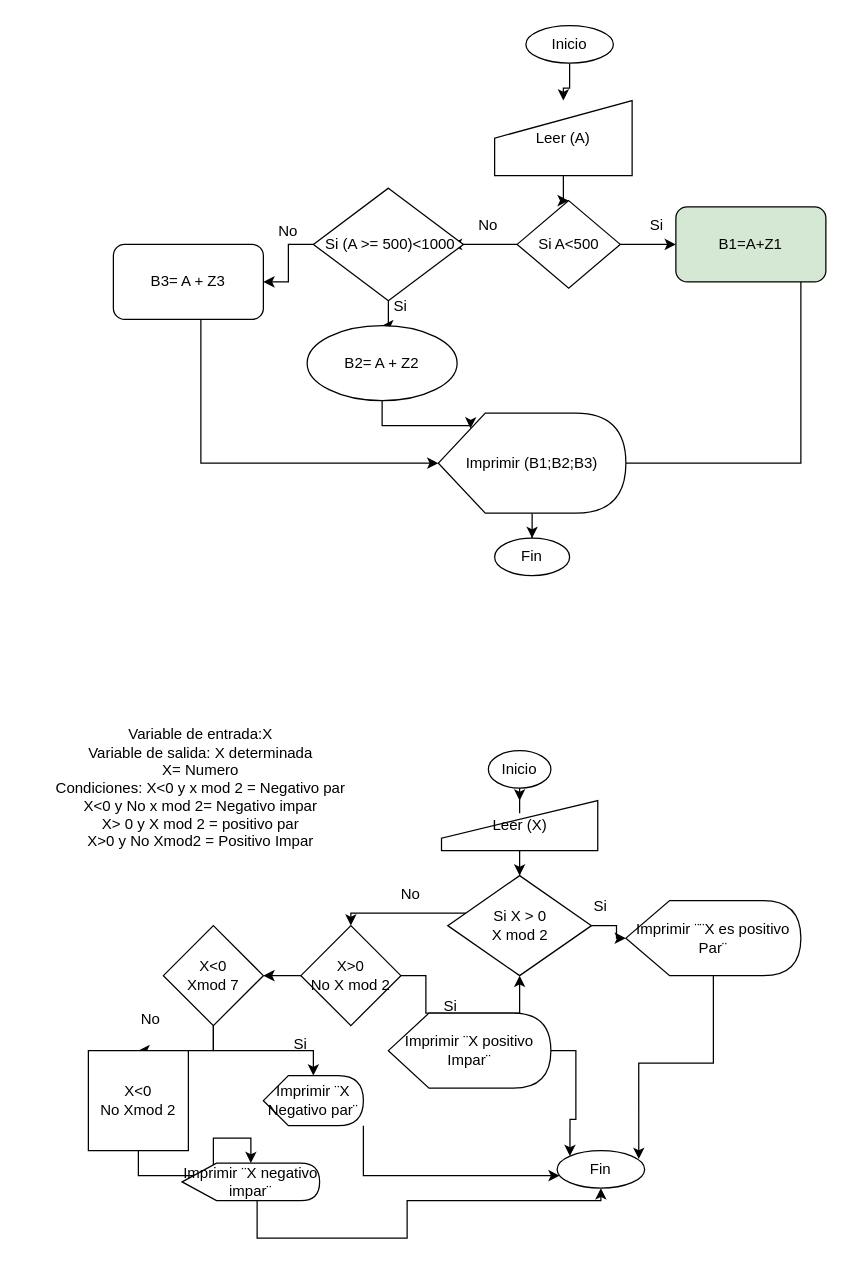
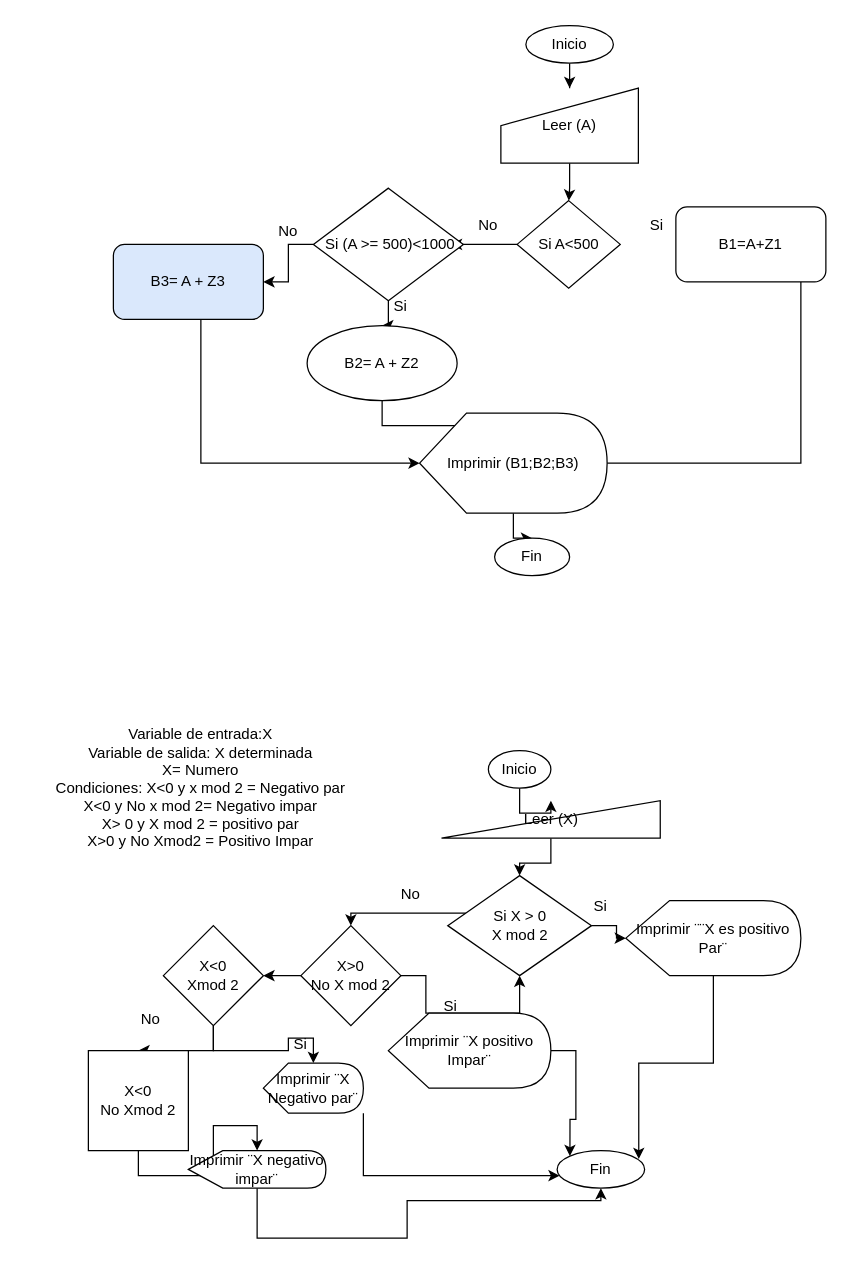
node "Leer (A)": moved (563, 138) -> (569, 126)
edge "Si A<500" -> "B1=A+Z1": removed
node "B1=A+Z1": fillcolor #d5e8d4 -> #ffffff
node "B3= A + Z3": fillcolor #ffffff -> #dae8fc
node "Imprimir (B1;B2;B3)": moved (532, 463) -> (513, 463)
node "Leer (X)": size 156x50 -> 219x38
node "X<0 Xmod 7": label "X<0 Xmod 7" -> "X<0 Xmod 2"
node "Imprimir ¨X Negativo par¨": moved (313, 1101) -> (313, 1088)
node "Imprimir ¨X negativo impar¨": moved (251, 1182) -> (257, 1169)
